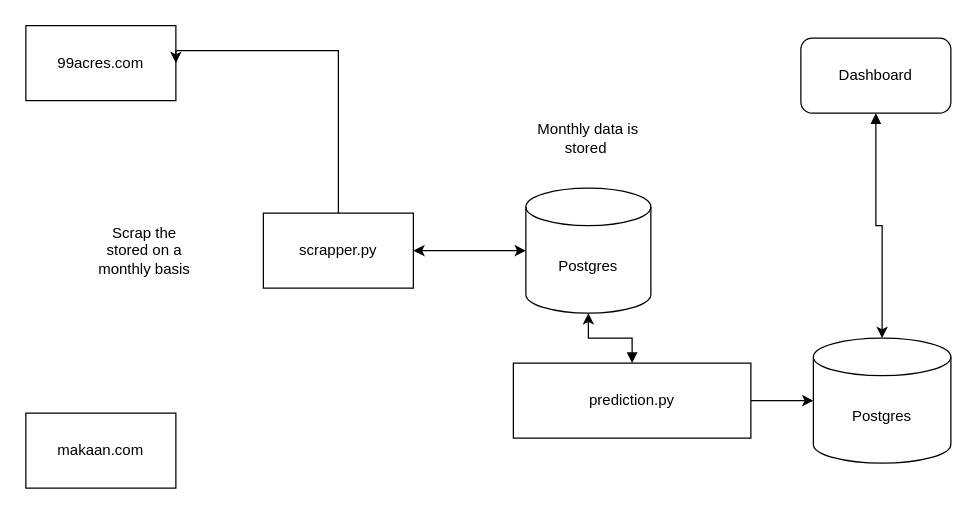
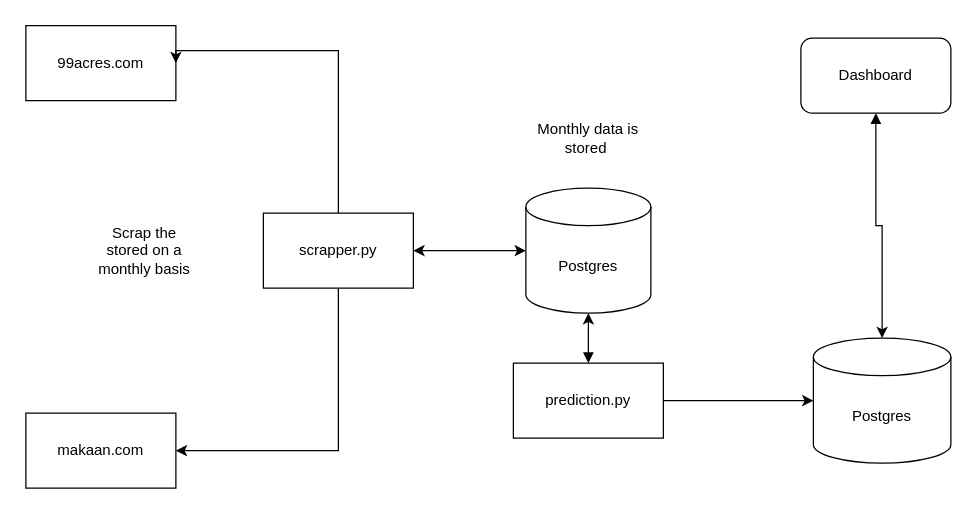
node "prediction.py": size 238x75 -> 150x75
edge "scrapper.py" -> "makaan.com": added
